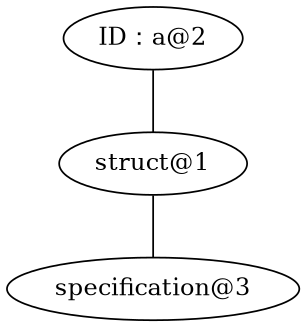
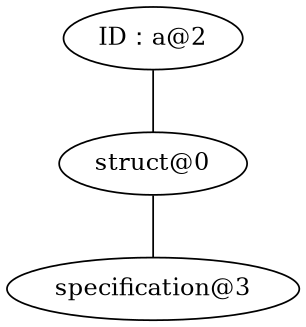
node "struct@1": label "struct@1" -> "struct@0"
